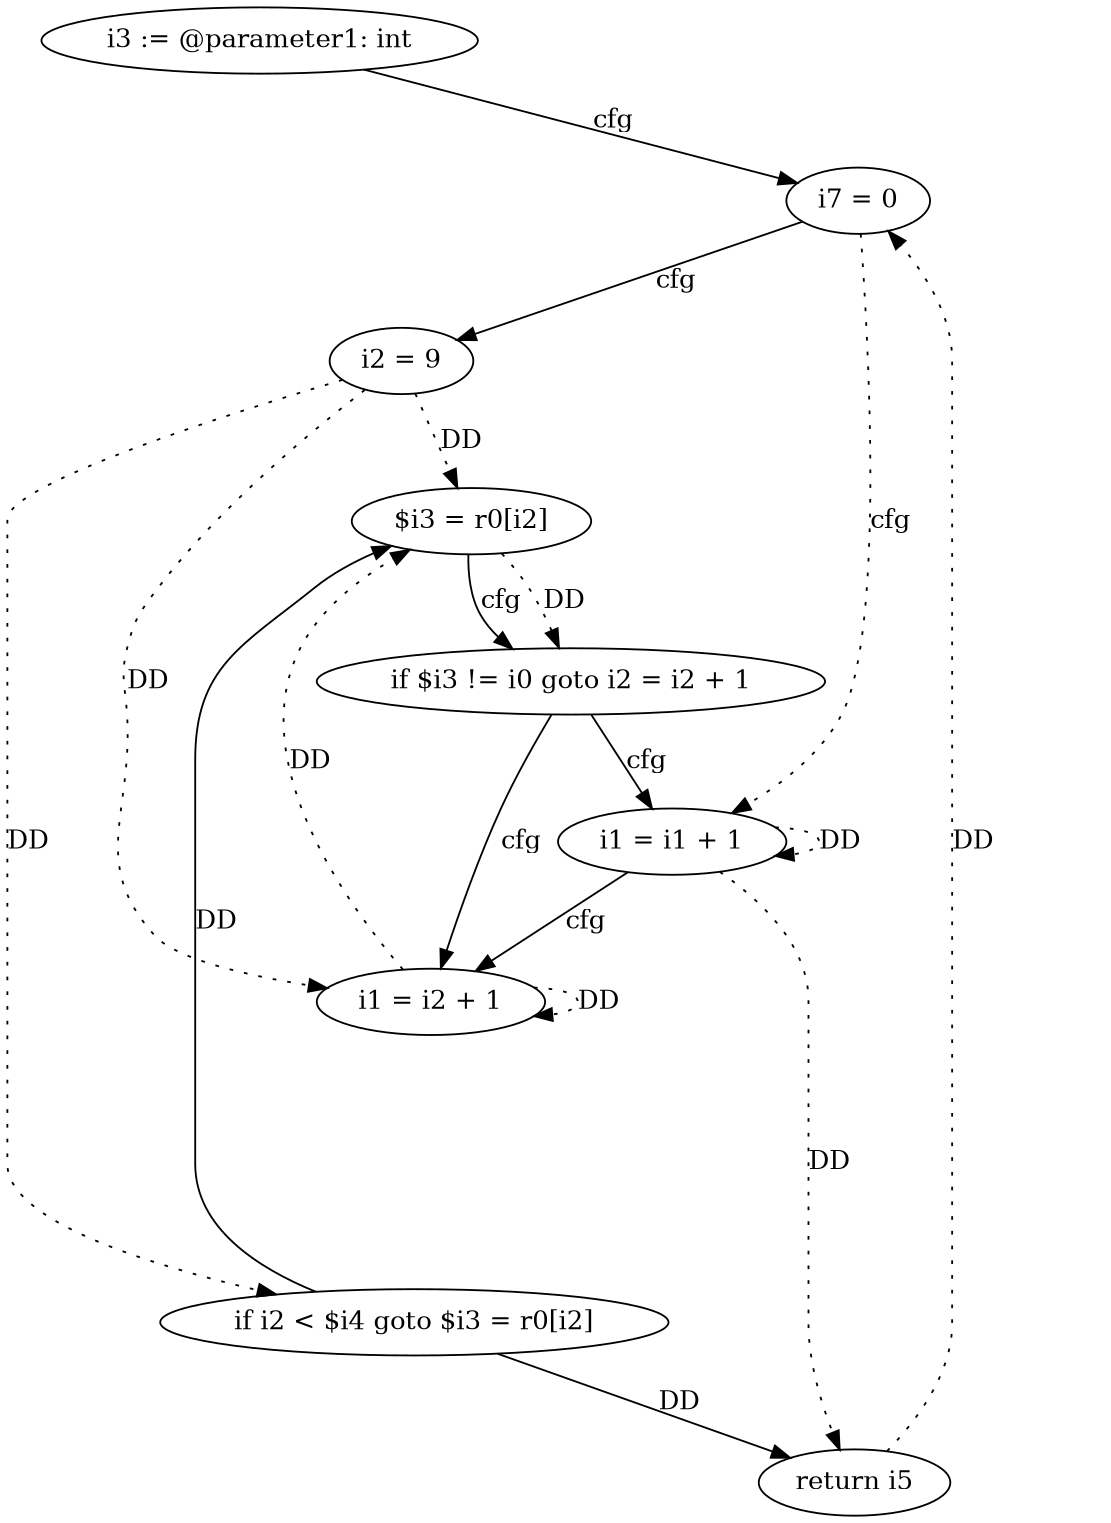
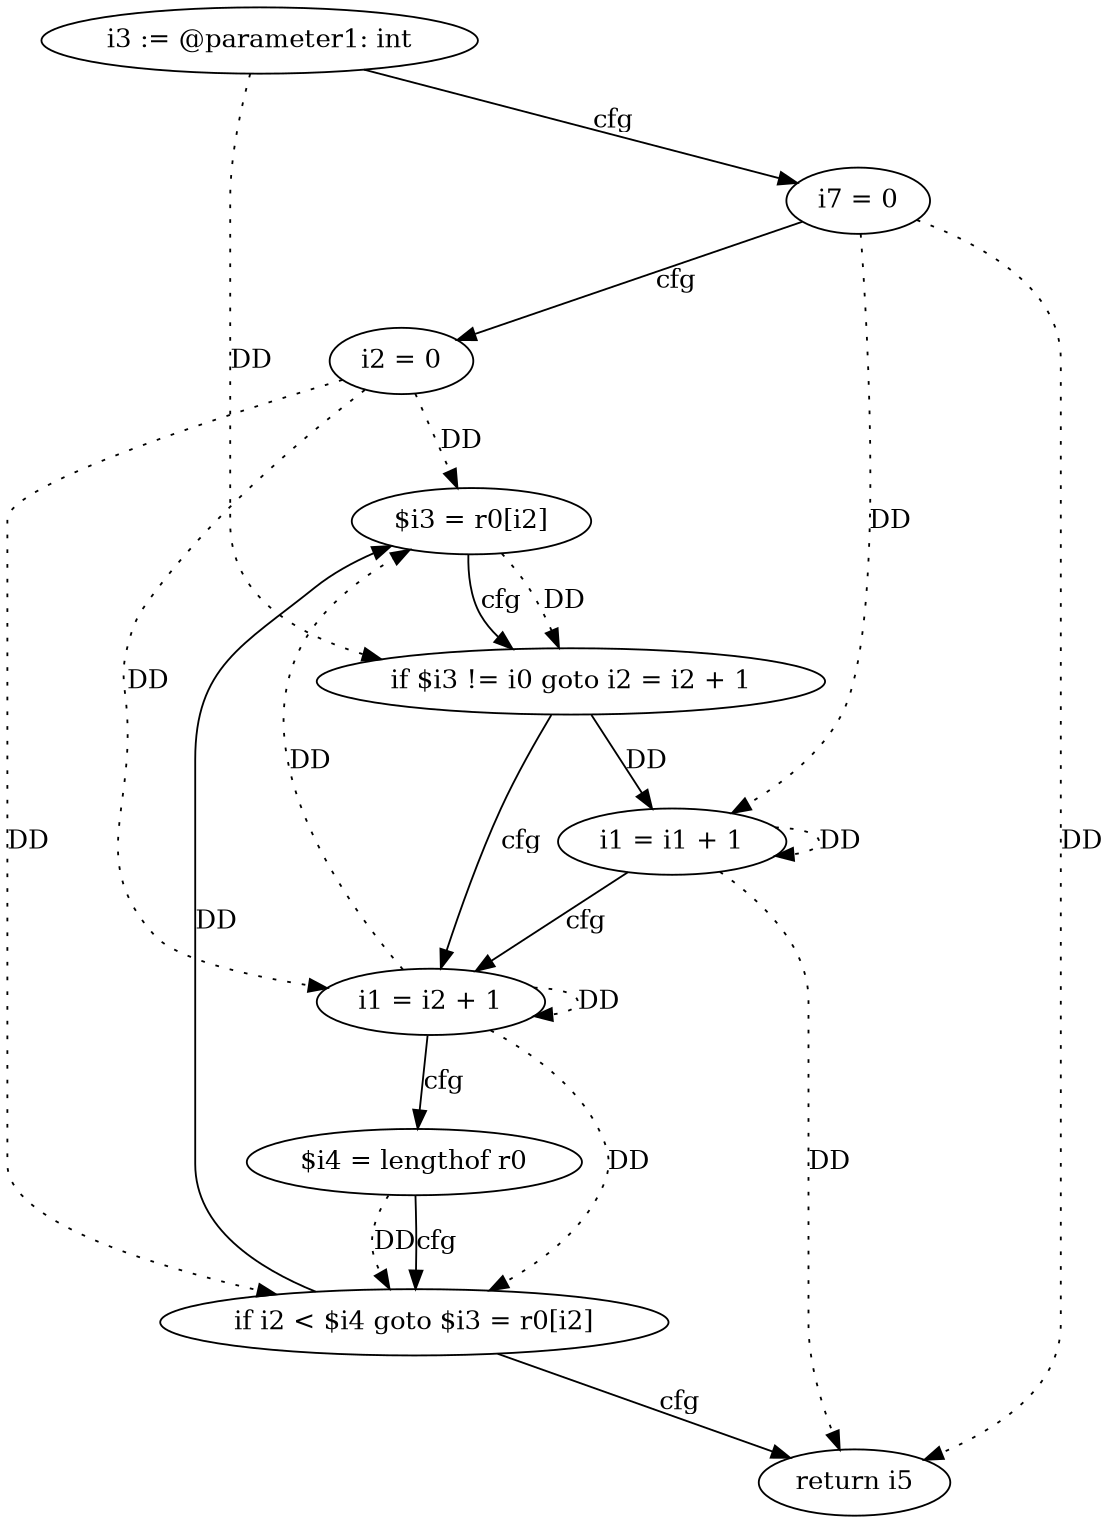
node "i2 = 9": label "i2 = 9" -> "i2 = 0"
edge "i3 := @parameter1: int" -> "if $i3 != i0 goto i2 = i2 + 1": added, label "DD"
edge "i7 = 0" -> "i1 = i1 + 1": label "cfg" -> "DD"
edge "if $i3 != i0 goto i2 = i2 + 1" -> "i1 = i1 + 1": label "cfg" -> "DD"
edge "return i5" -> "i7 = 0": reversed
edge "i1 = i2 + 1" -> "if i2 < $i4 goto $i3 = r0[i2]": added, label "DD"
node "$i4 = lengthof r0": added
edge "if i2 < $i4 goto $i3 = r0[i2]" -> "return i5": label "DD" -> "cfg"
